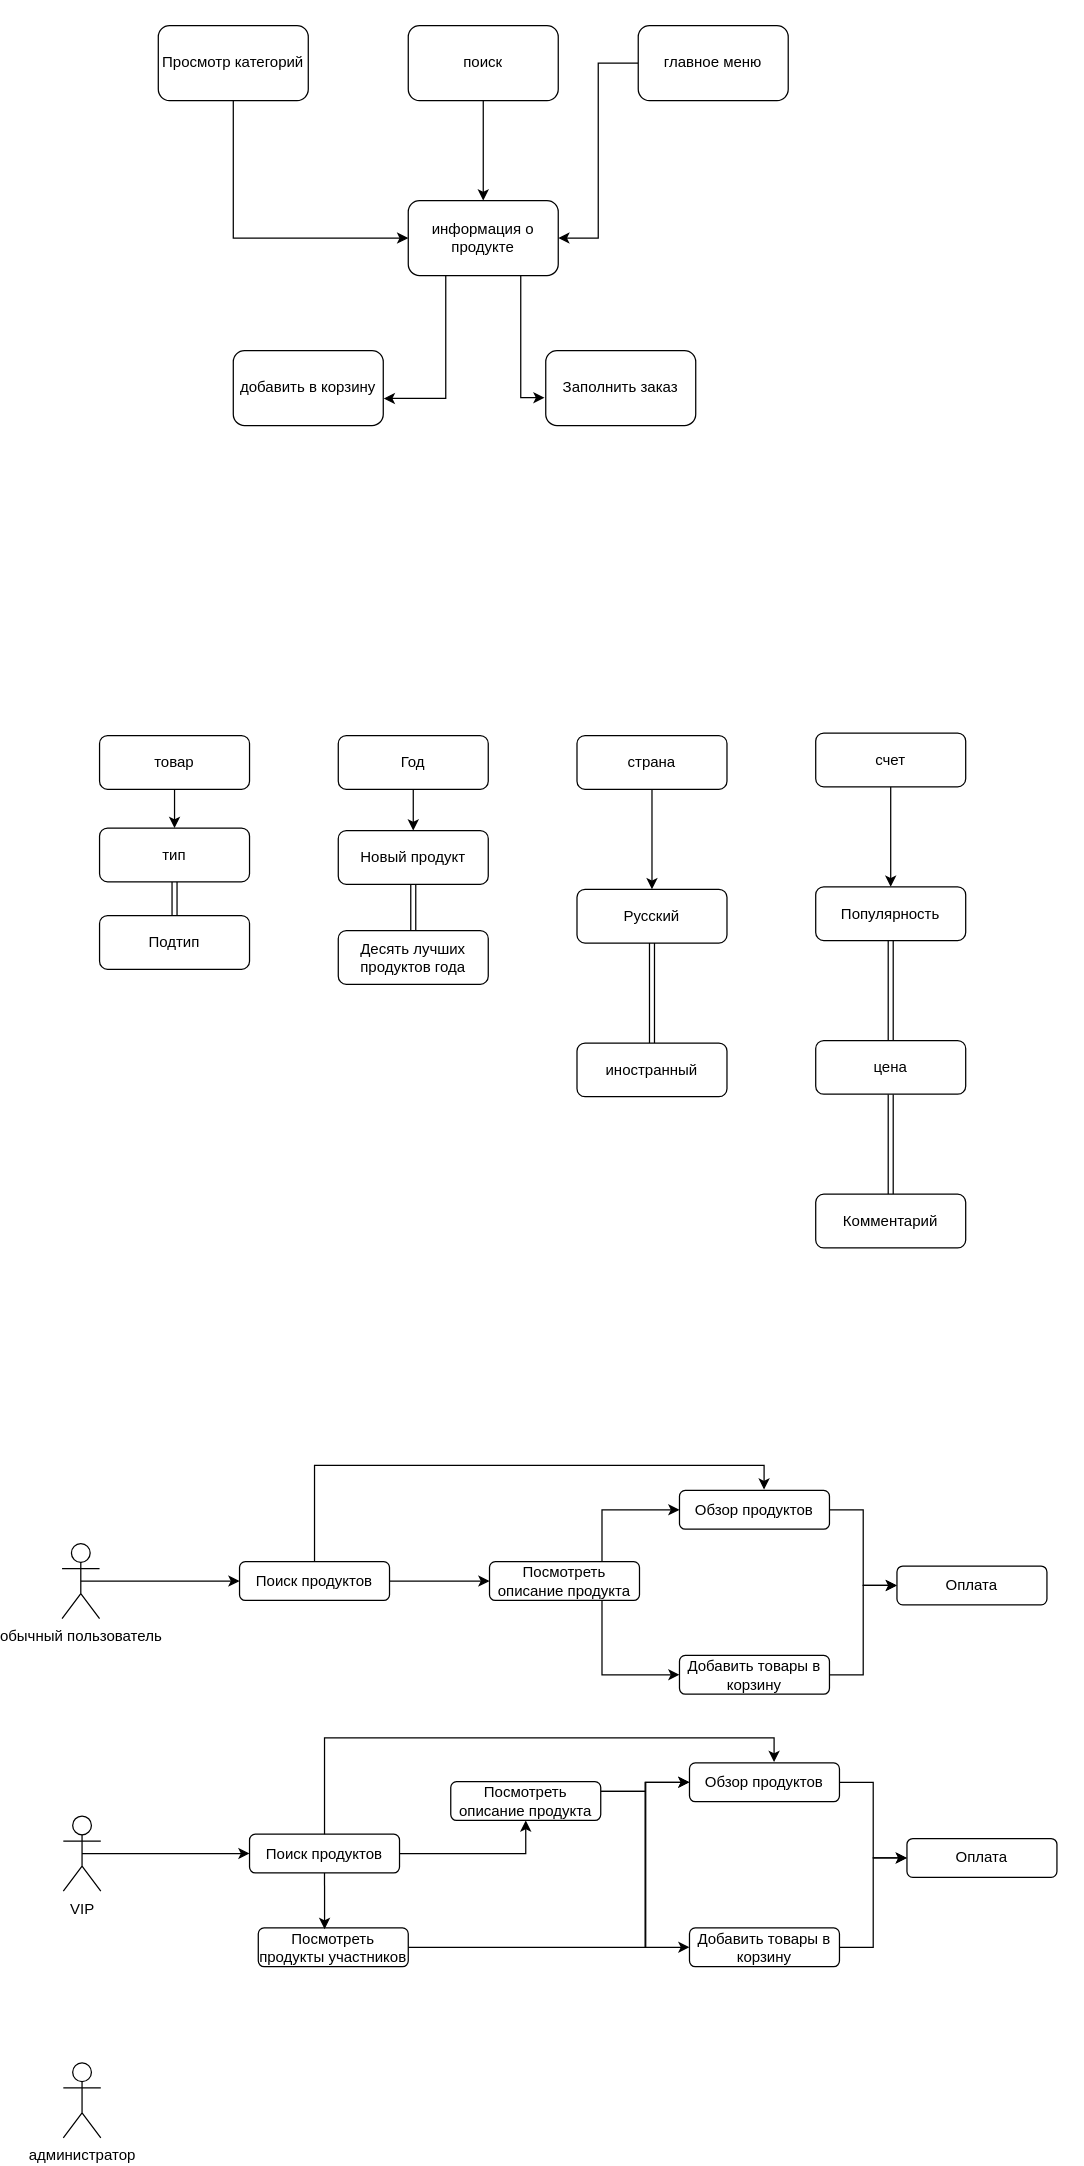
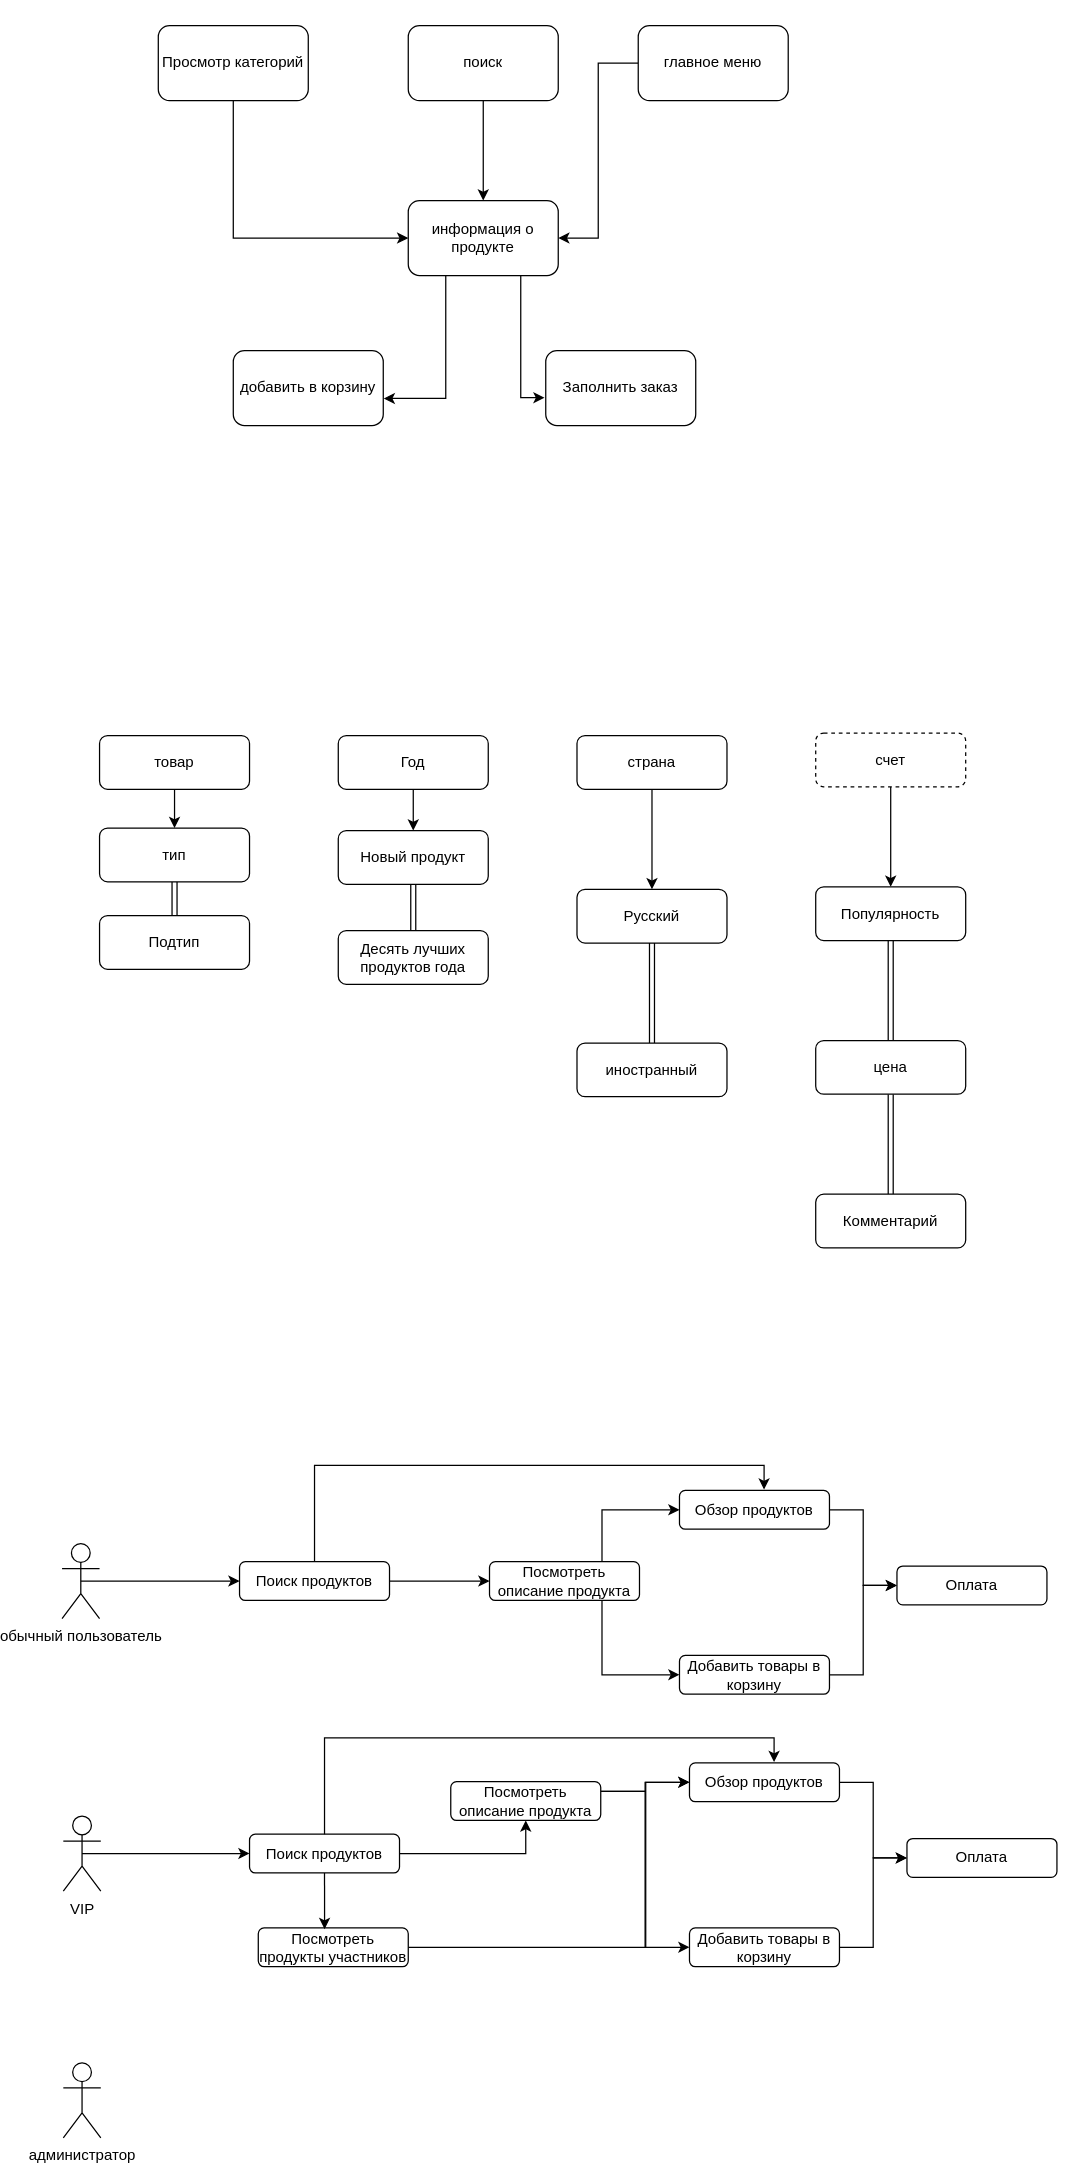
node "счет": style solid -> dashed
